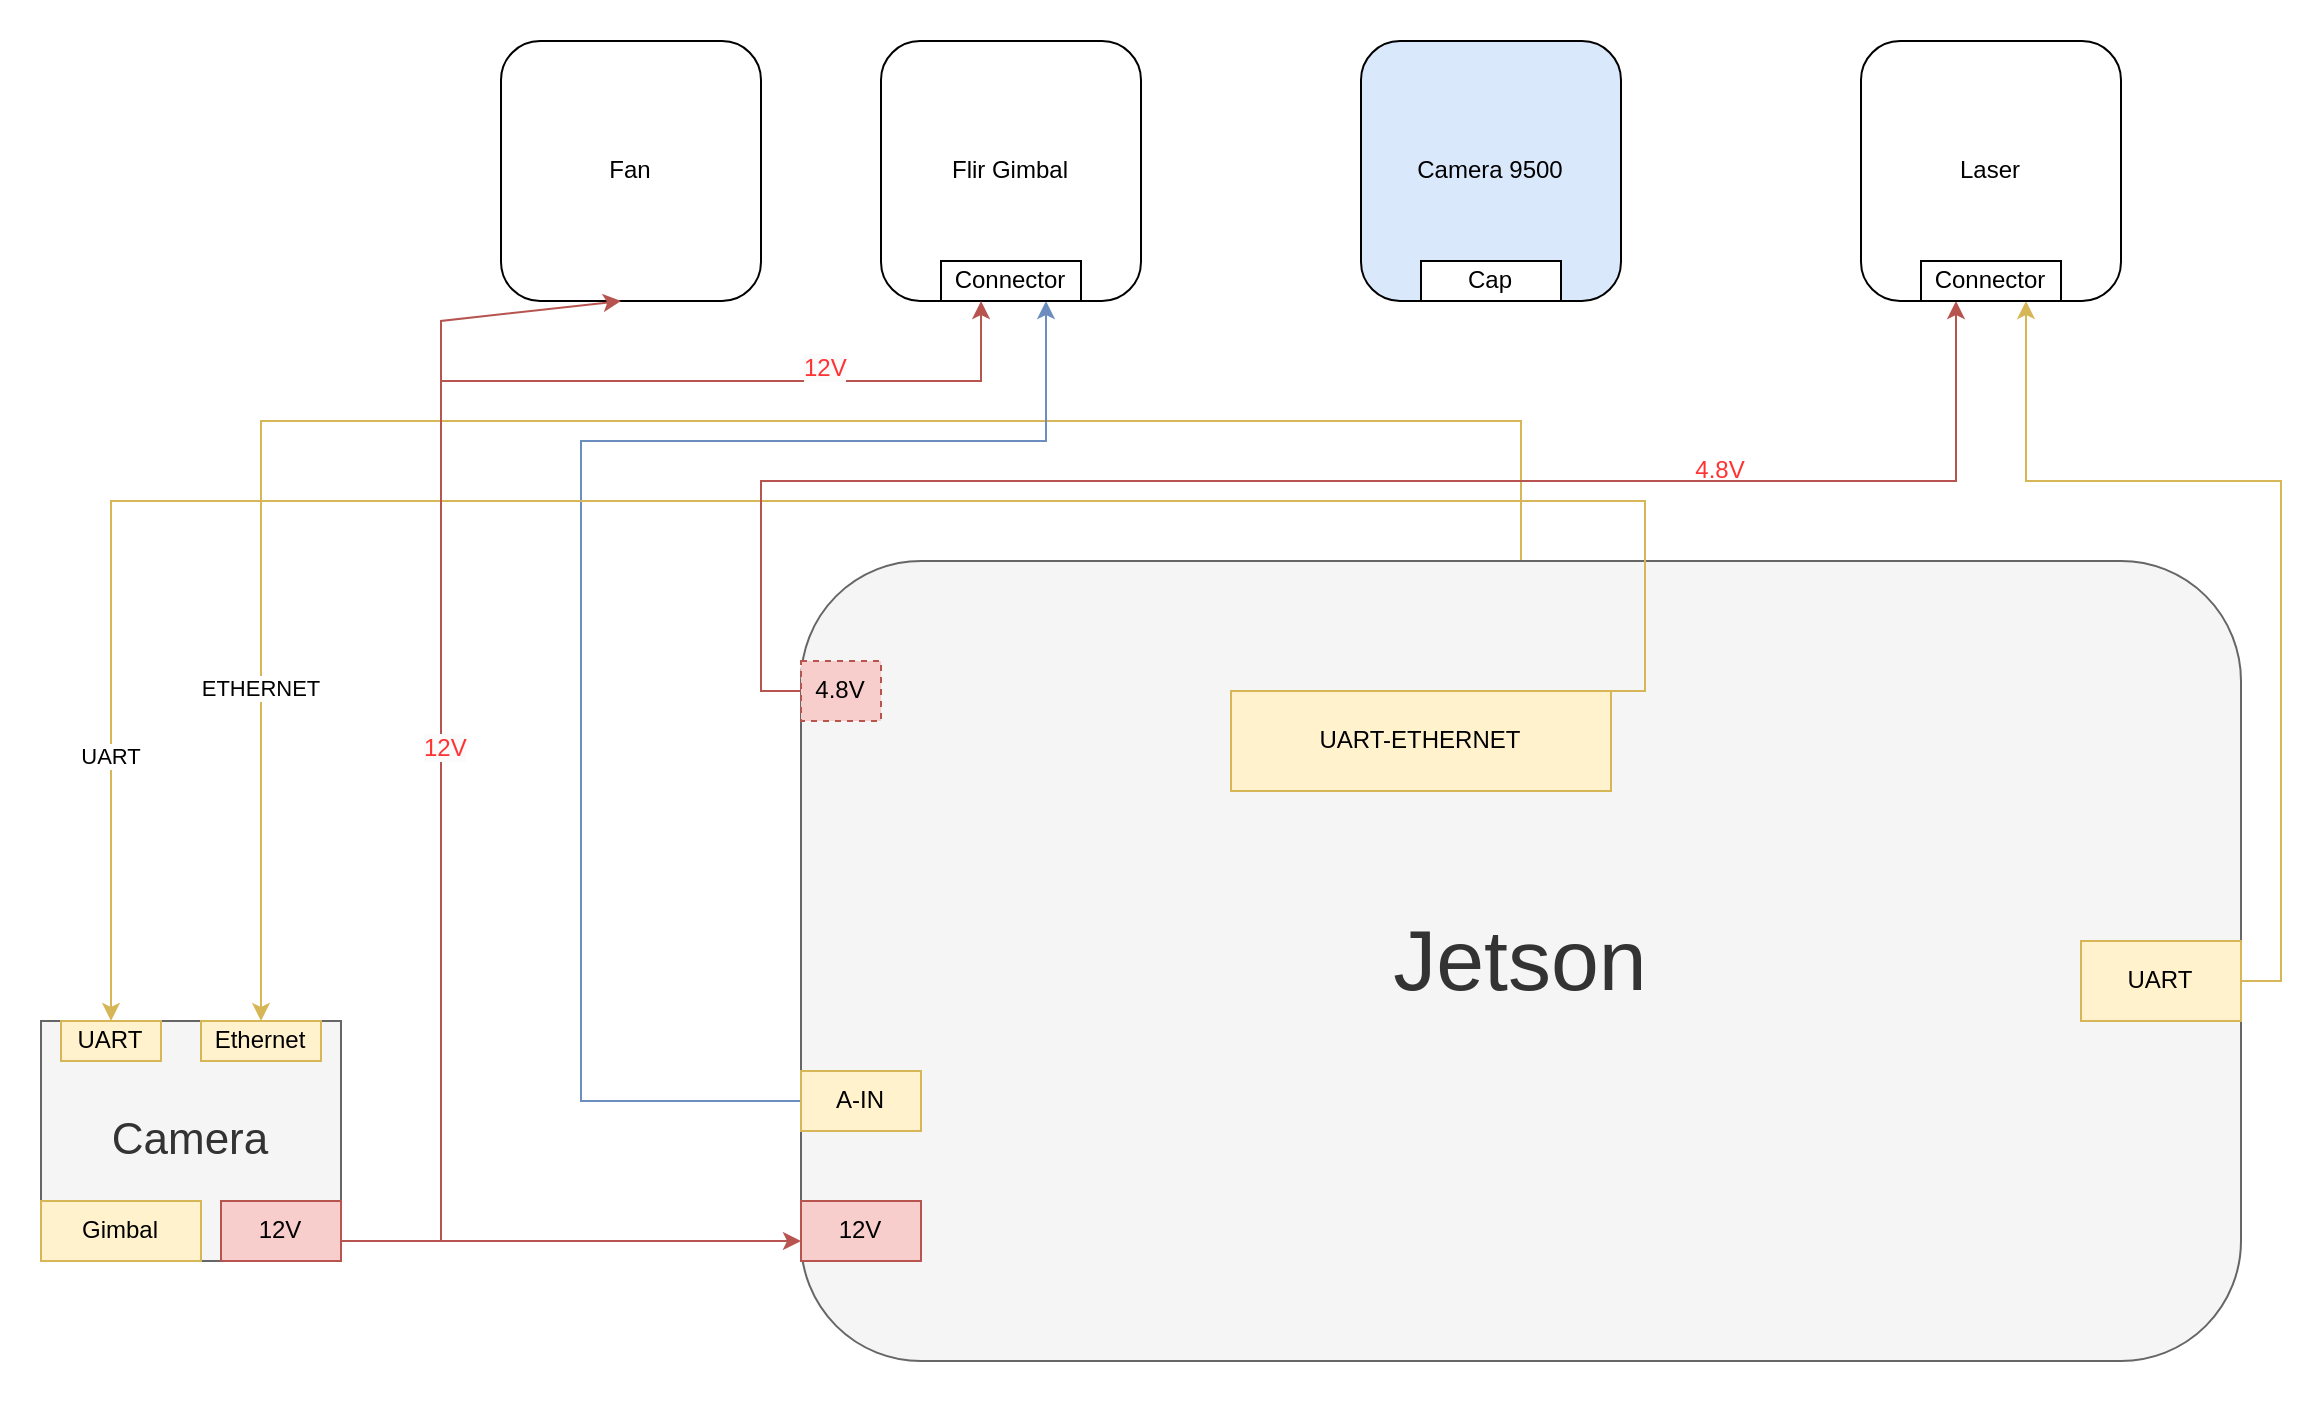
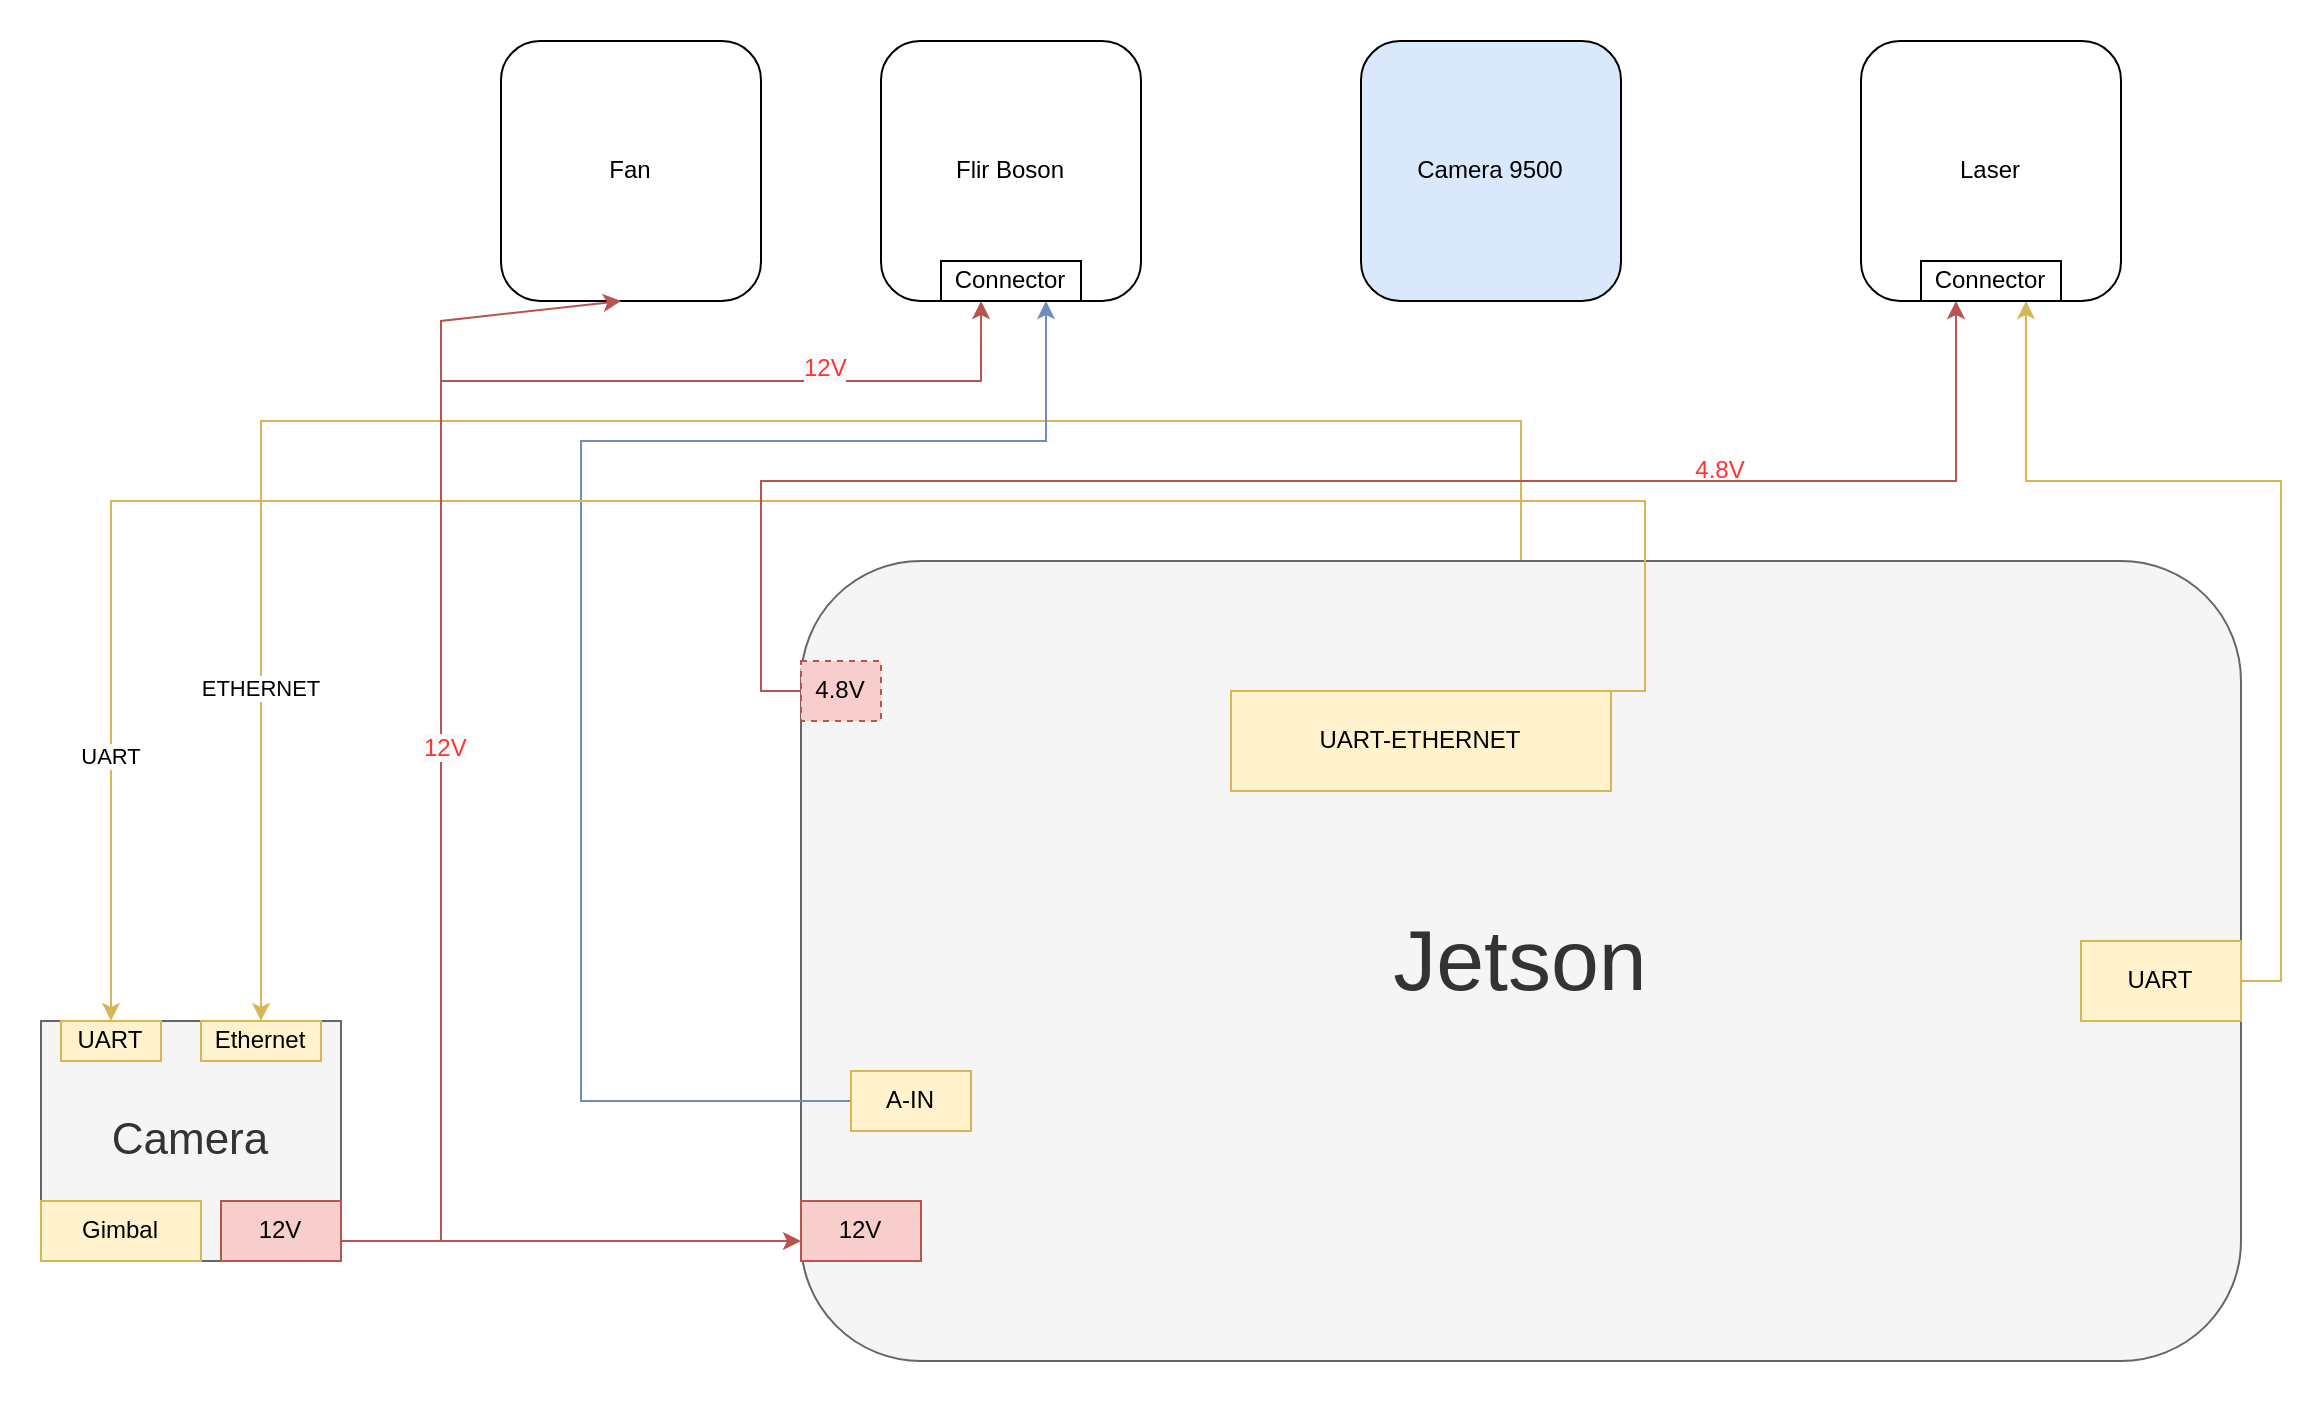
node "Flir Gimbal": label "Flir Gimbal" -> "Flir Boson"
node "Cap": removed
node "A-IN": moved (861, 1101) -> (911, 1101)
